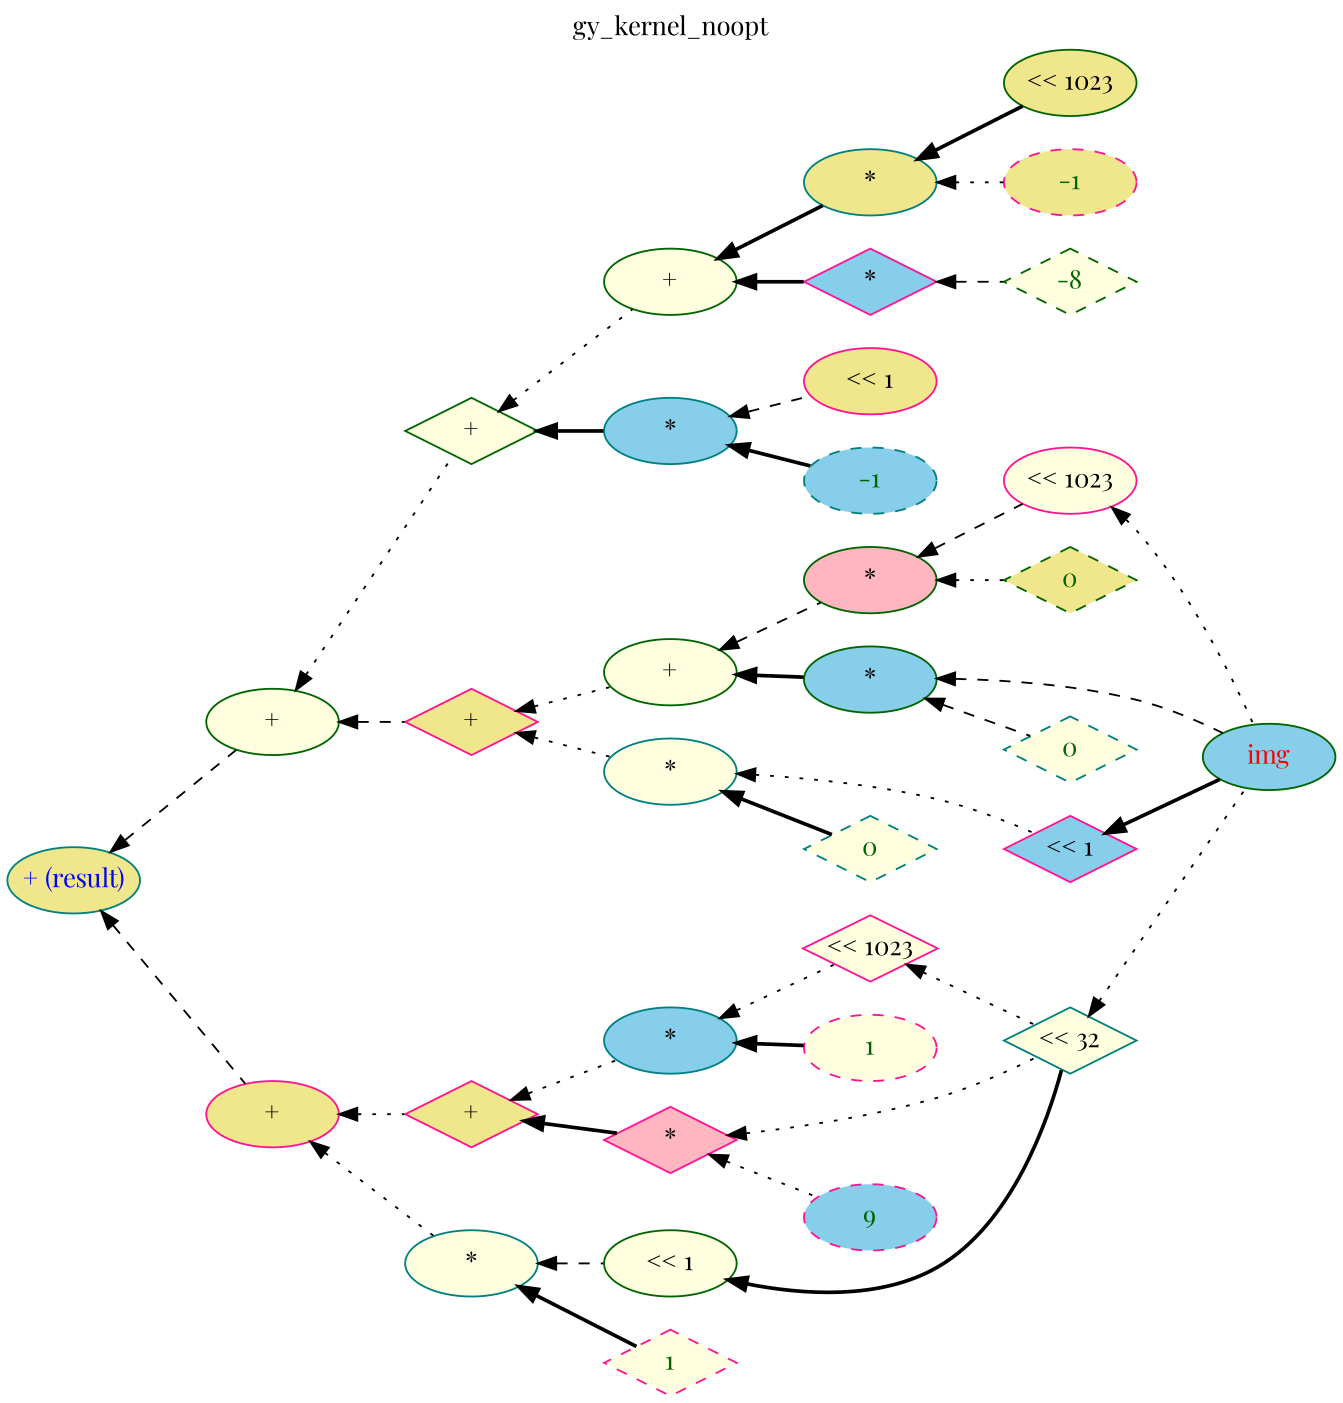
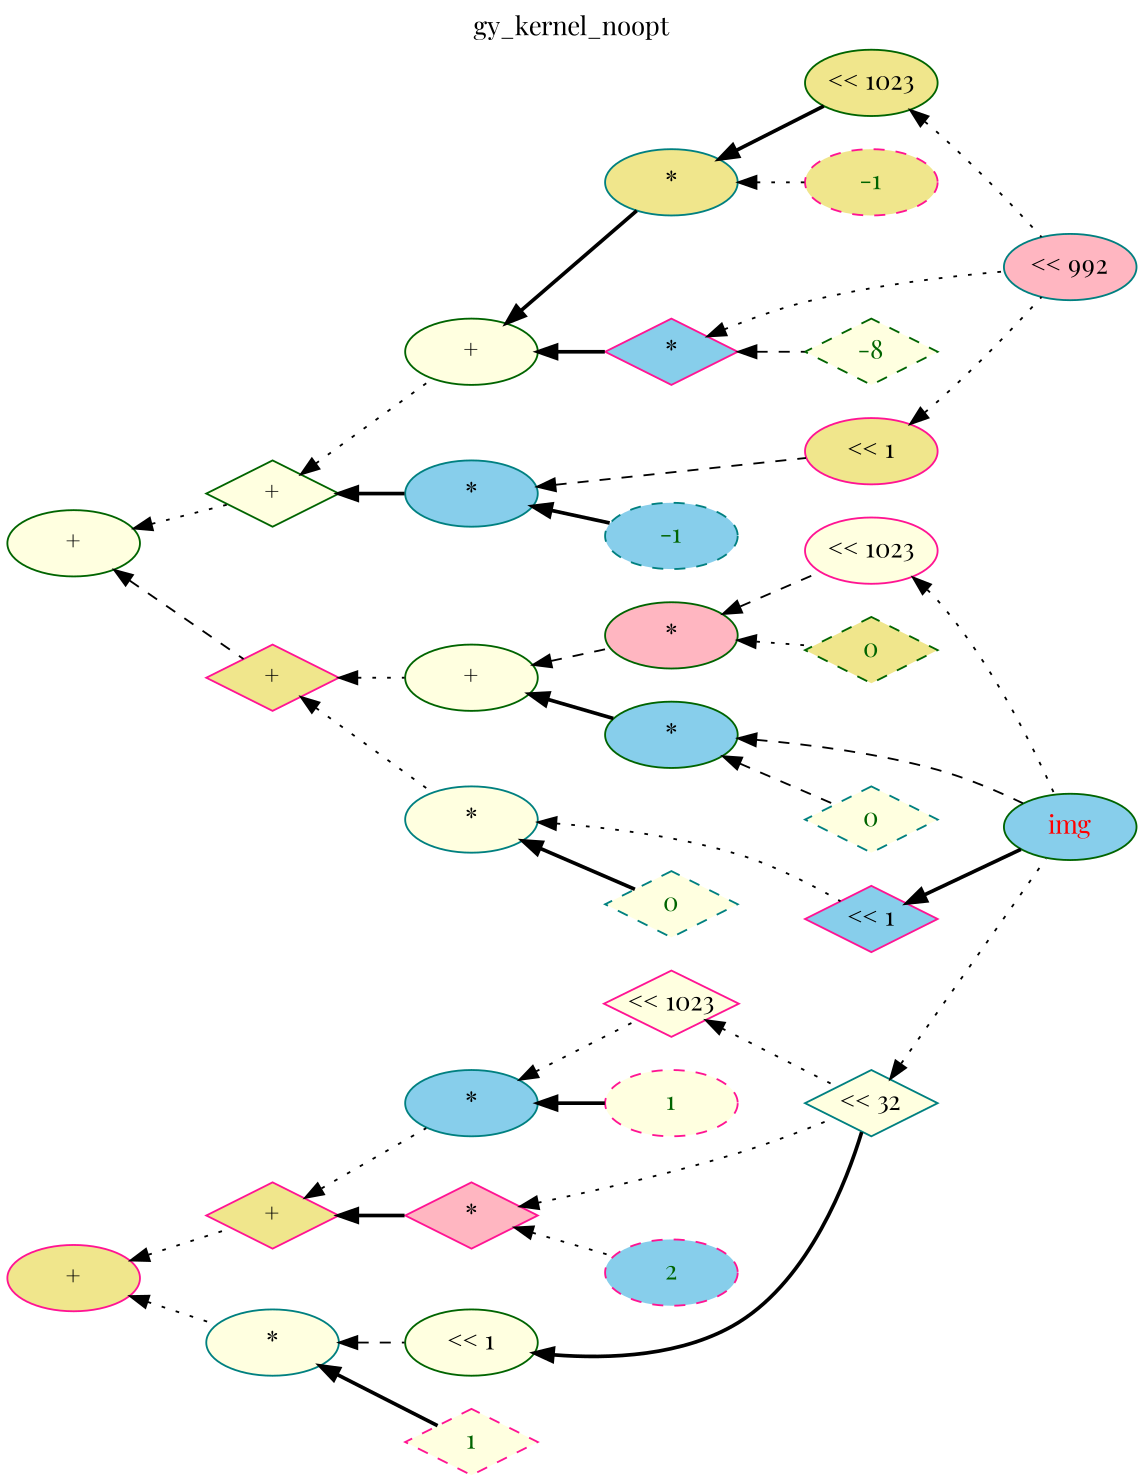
node "<< 992": added
node "+ (result)": removed
node "9": label "9" -> "2"
